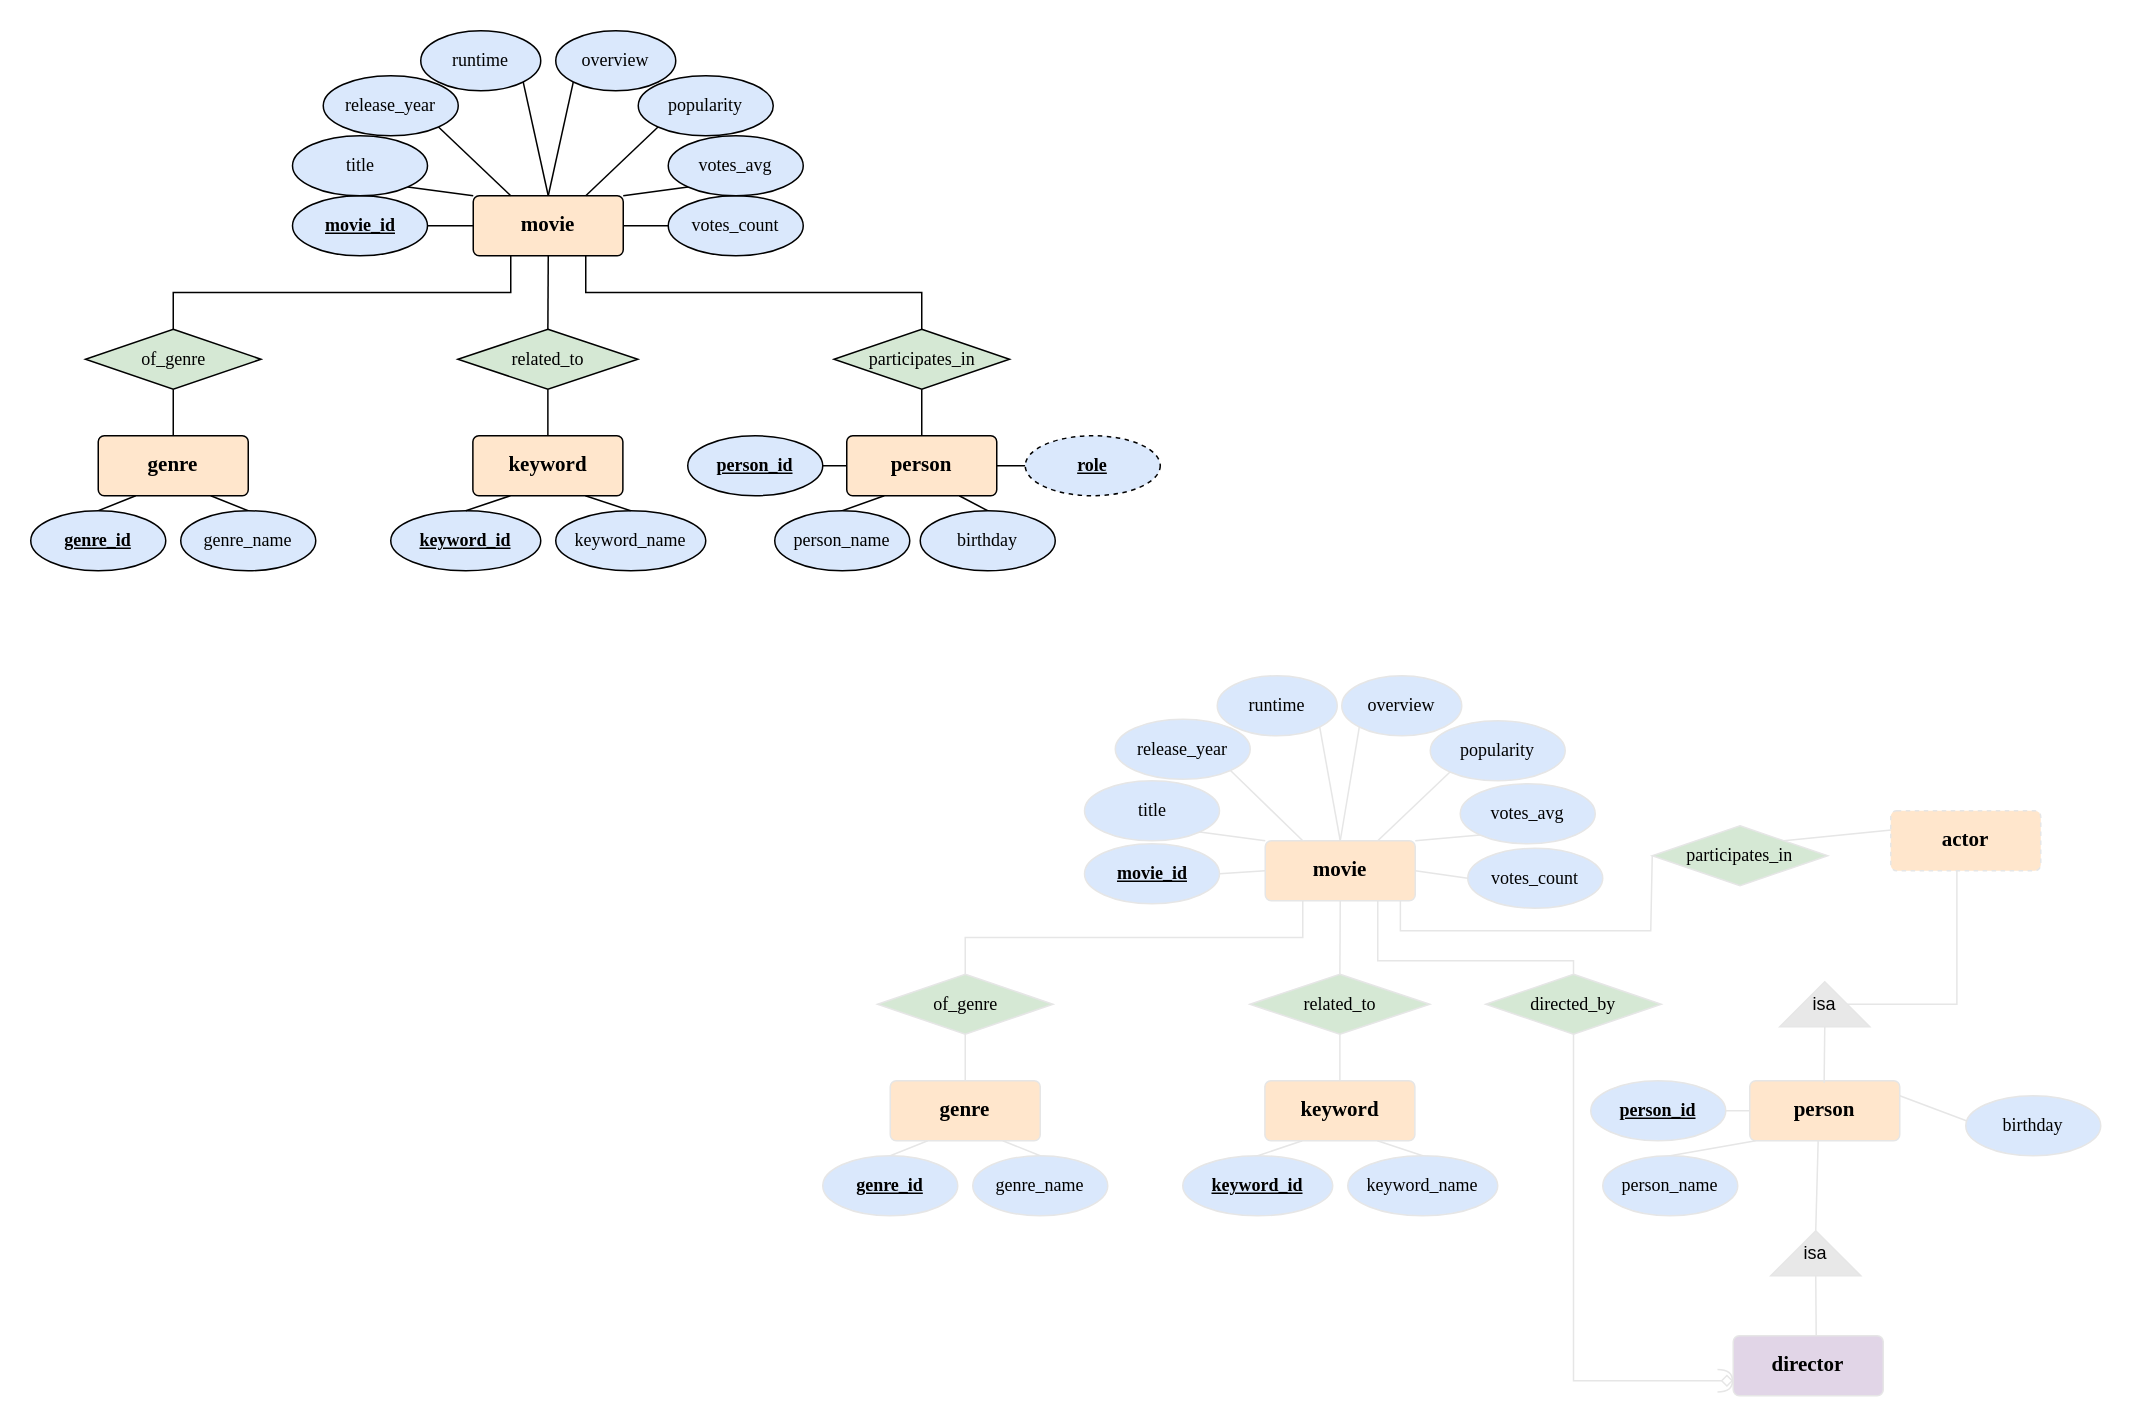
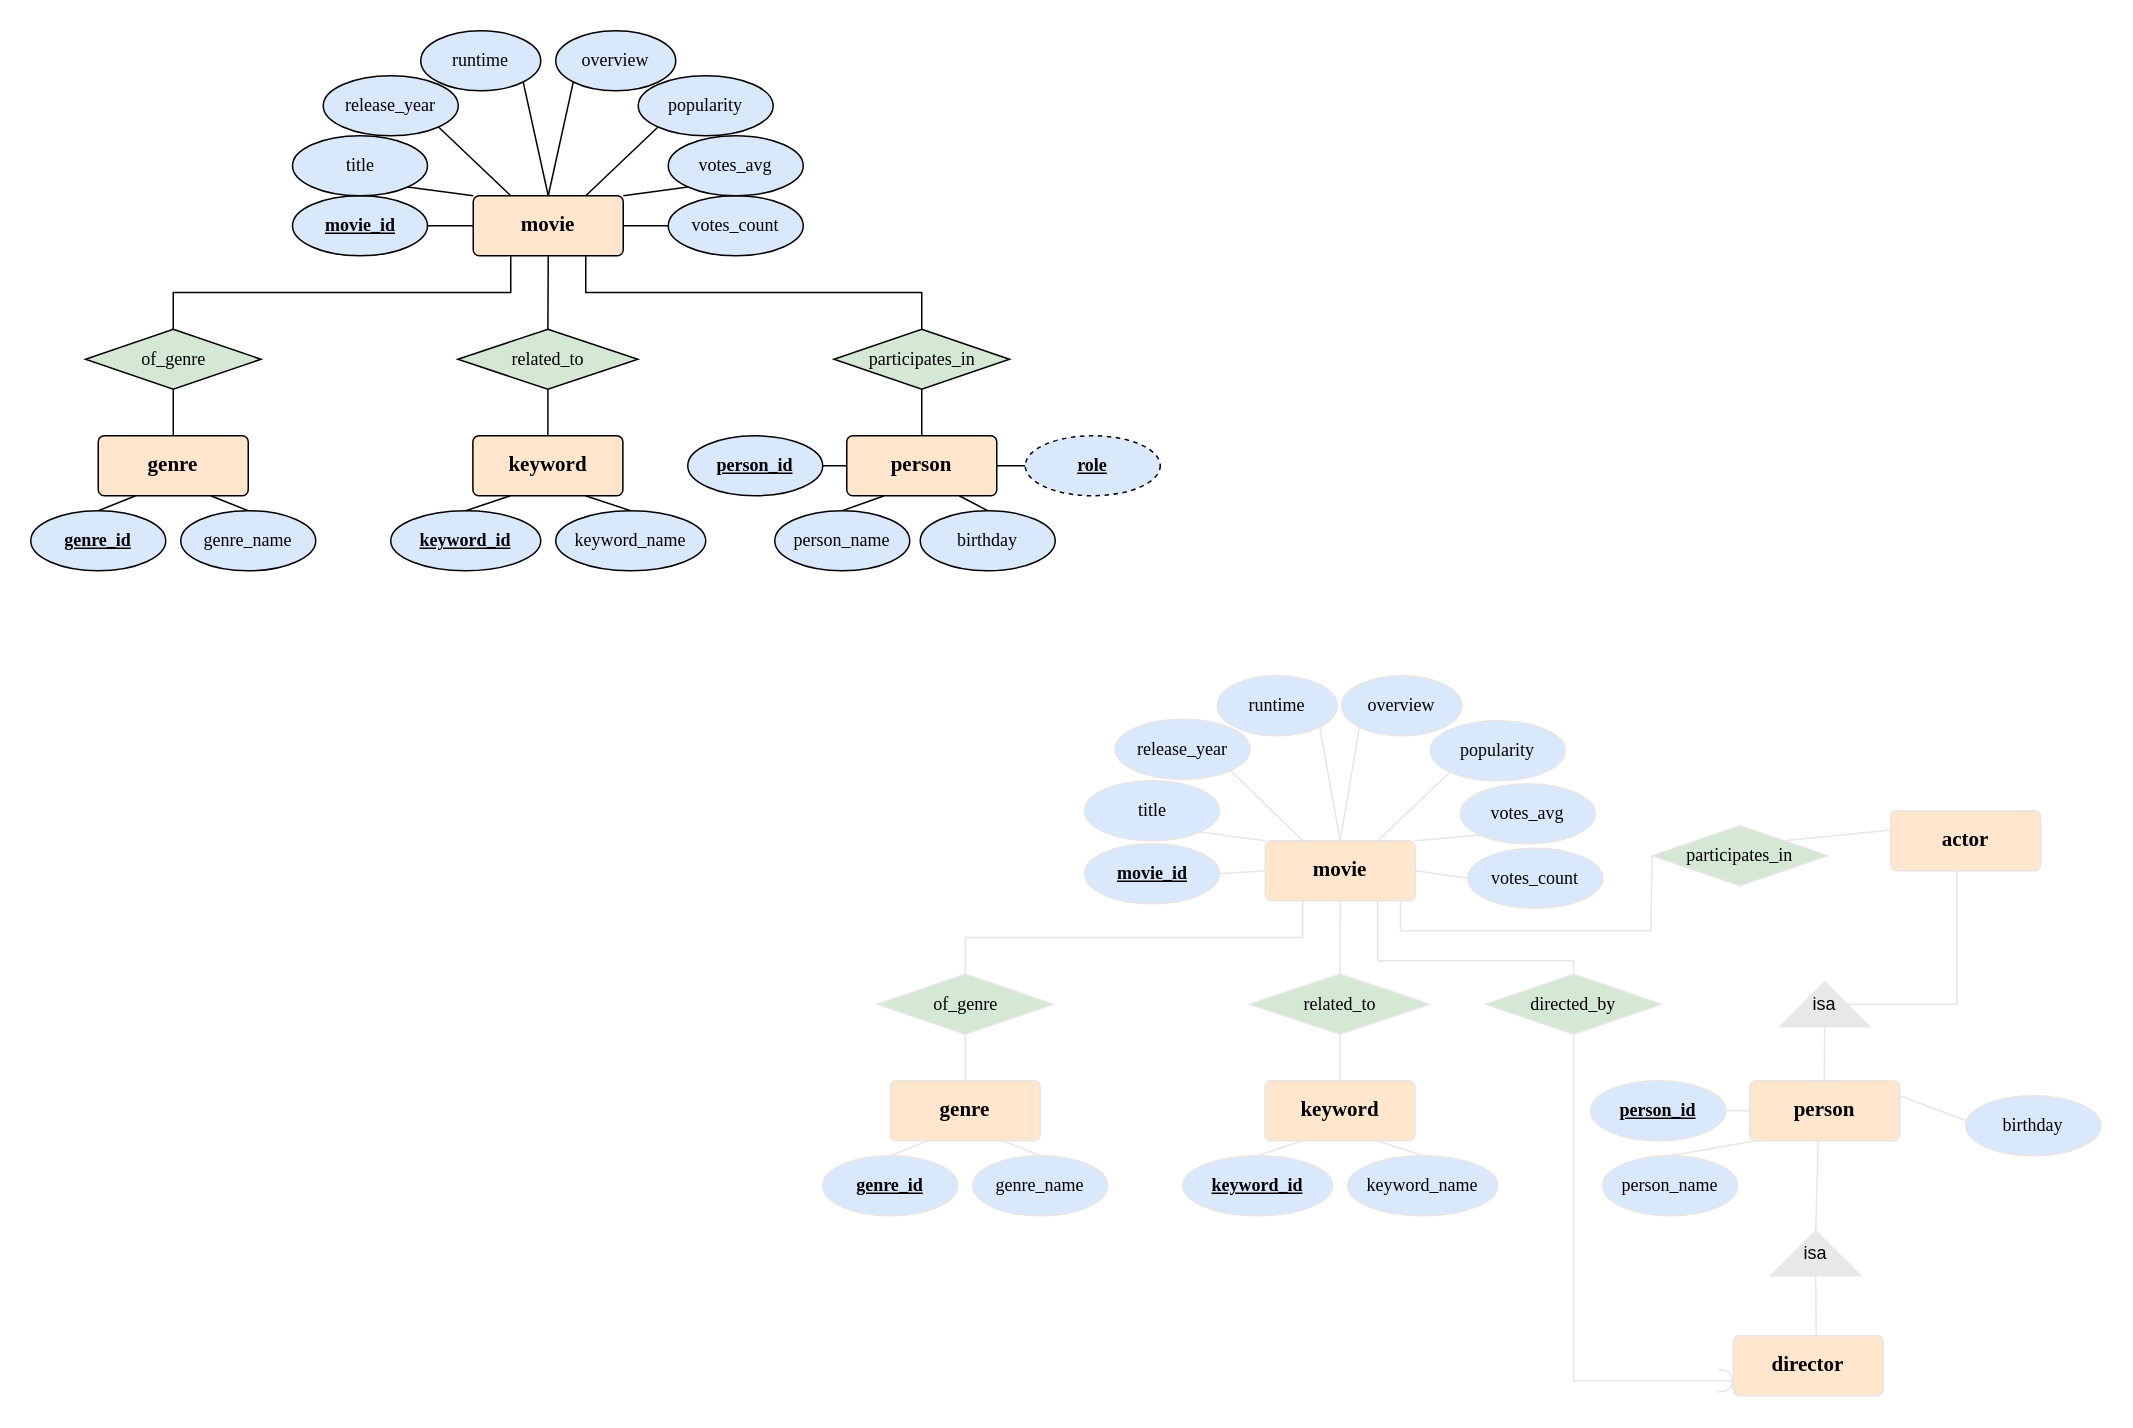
node "actor": style dashed -> solid
node "director": fillcolor #e1d5e7 -> #ffe6cc
edge "directed_by" -> "director": arrowhead diamond -> none
